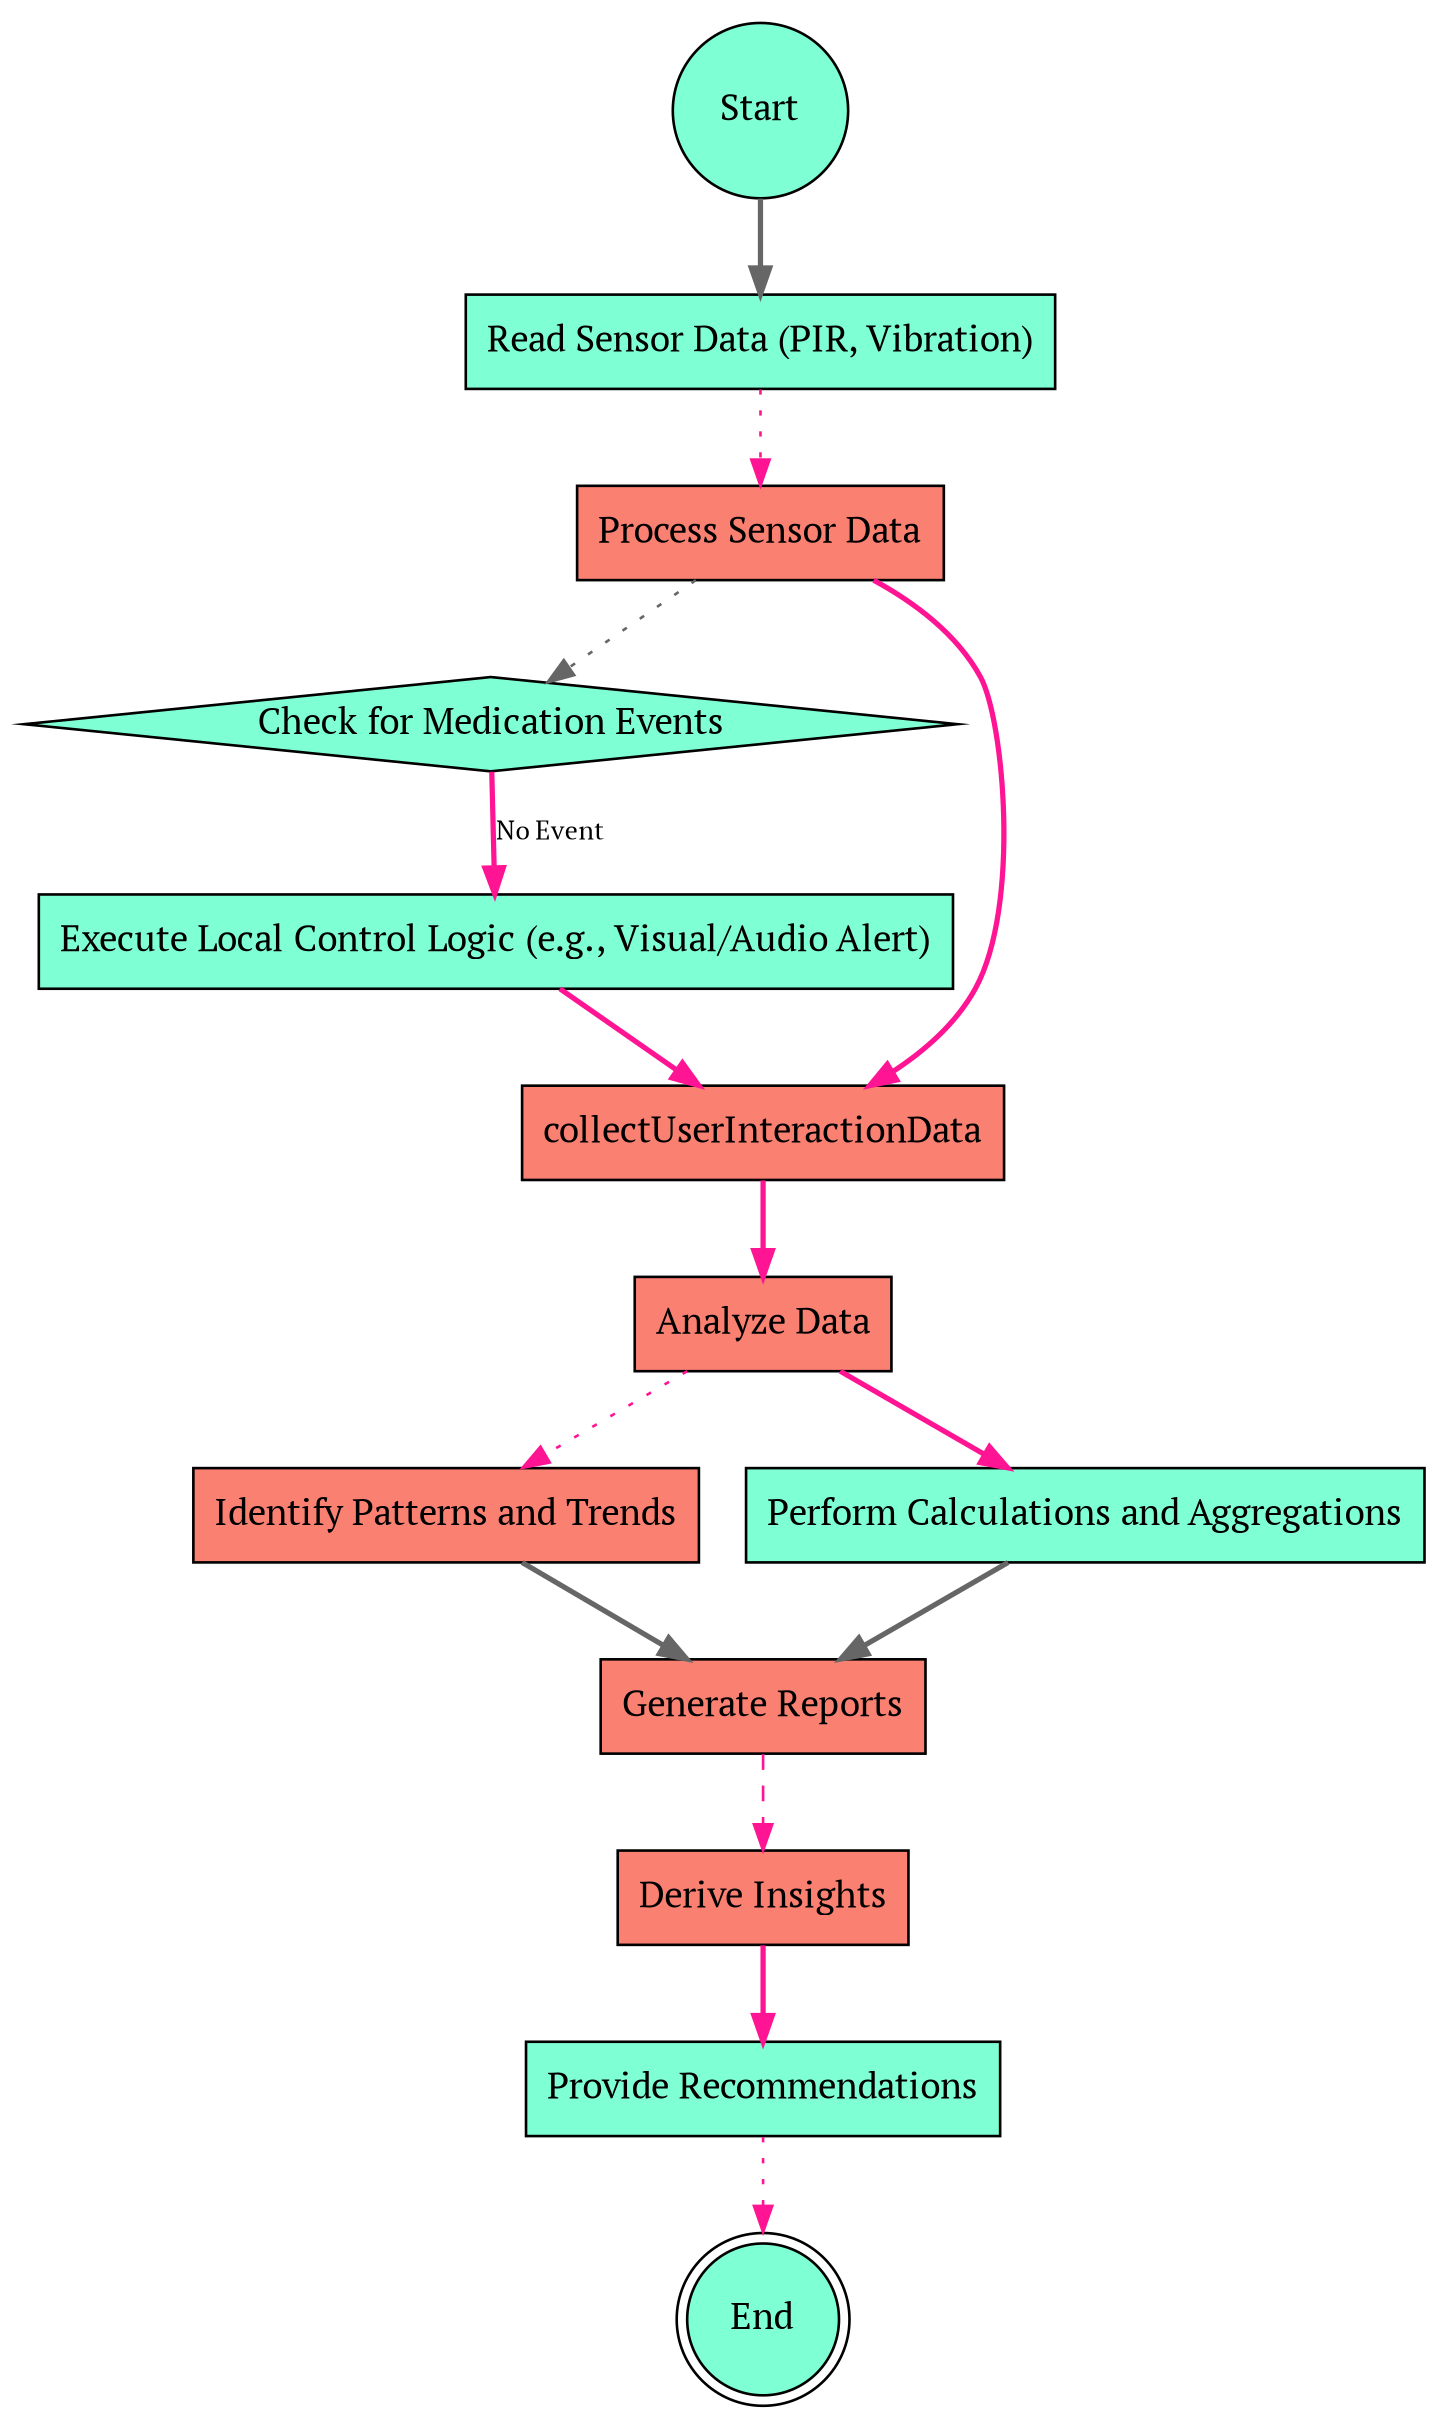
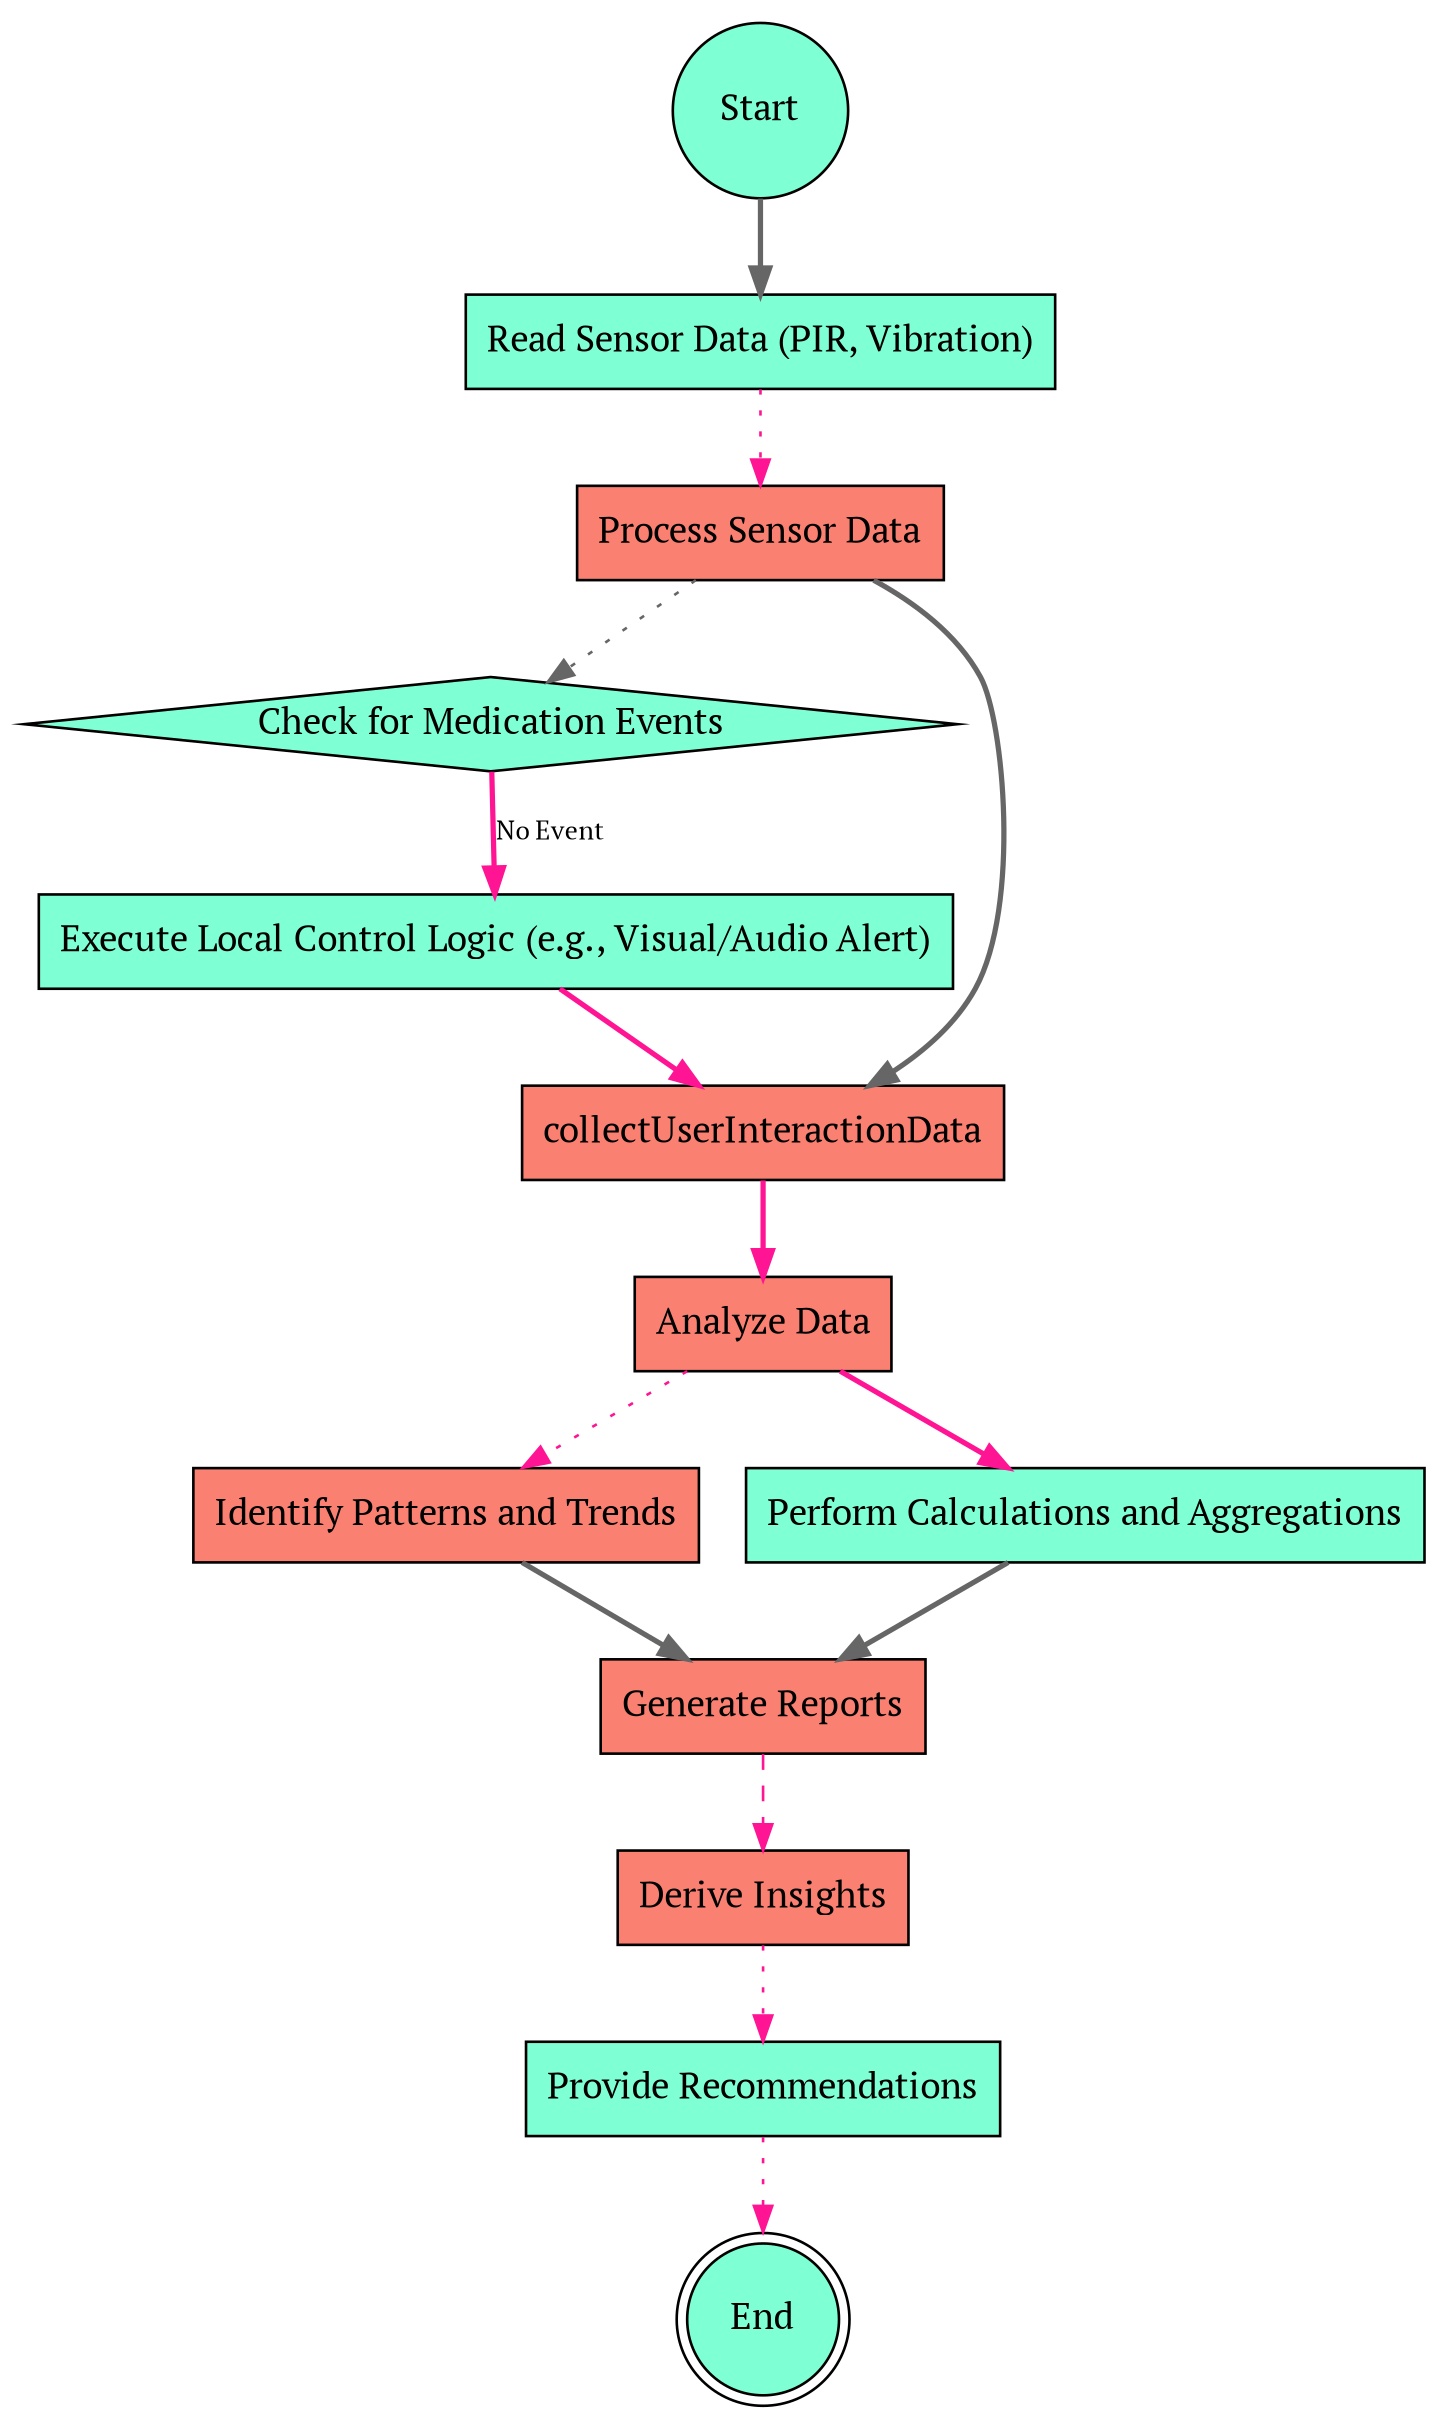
edge "Process Sensor Data" -> "collectUserInteractionData": color deeppink -> gray40
edge "Derive Insights" -> "Provide Recommendations": style bold -> dotted
